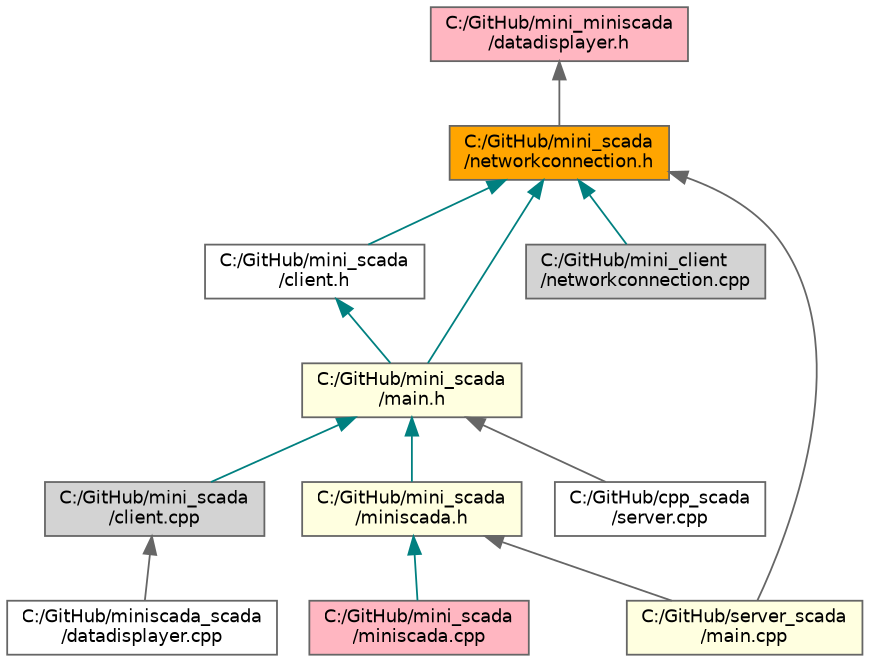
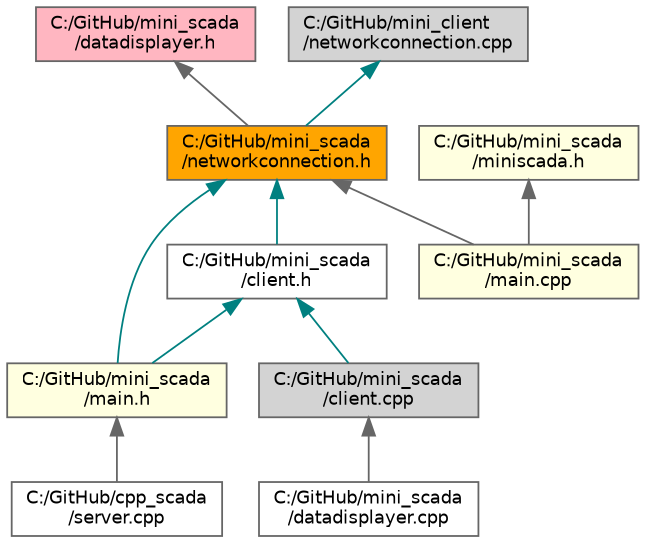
node "C:/GitHub/mini_miniscada /datadisplayer.h": label "C:/GitHub/mini_miniscada /datadisplayer.h" -> "C:/GitHub/mini_scada /datadisplayer.h"
edge "C:/GitHub/mini_client /networkconnection.cpp" -> "C:/GitHub/mini_scada /networkconnection.h": reversed
edge "C:/GitHub/mini_scada /client.cpp" -> "C:/GitHub/mini_scada /main.h": now "C:/GitHub/mini_scada /client.cpp" -> "C:/GitHub/mini_scada /client.h"
edge "C:/GitHub/mini_scada /miniscada.h" -> "C:/GitHub/mini_scada /main.h": removed
node "C:/GitHub/miniscada_scada /datadisplayer.cpp": label "C:/GitHub/miniscada_scada /datadisplayer.cpp" -> "C:/GitHub/mini_scada /datadisplayer.cpp"
node "C:/GitHub/mini_scada /miniscada.cpp": removed
node "C:/GitHub/server_scada /main.cpp": label "C:/GitHub/server_scada /main.cpp" -> "C:/GitHub/mini_scada /main.cpp"
